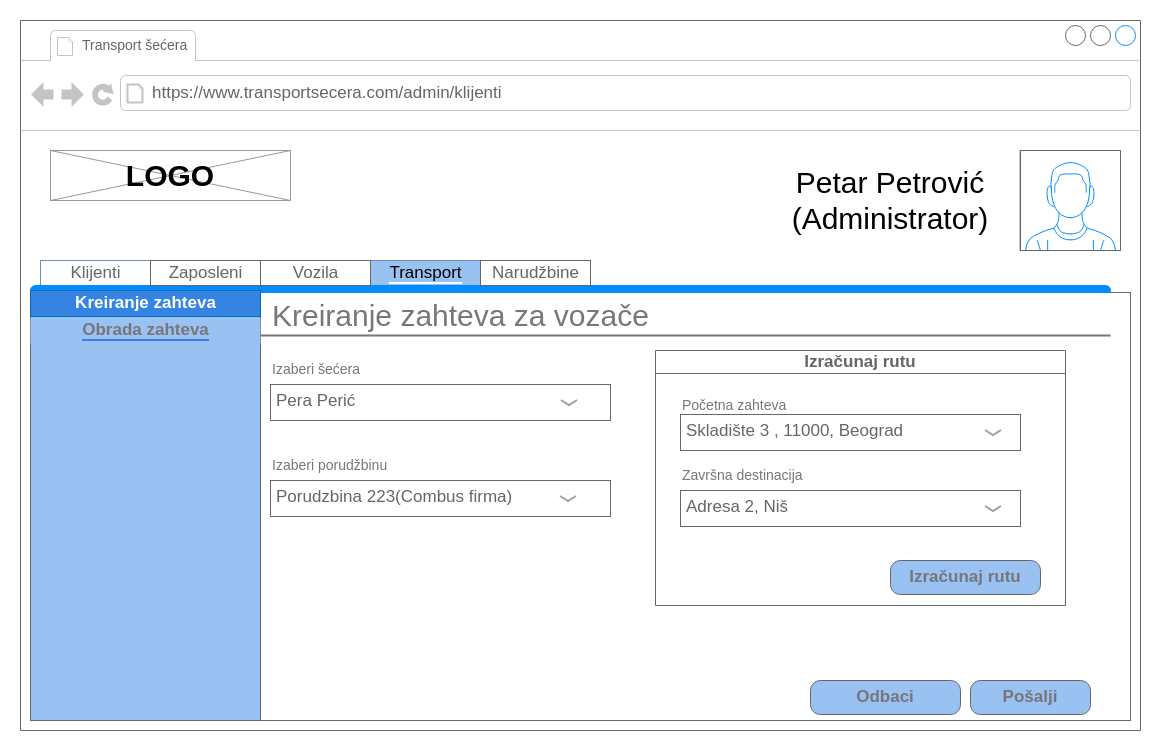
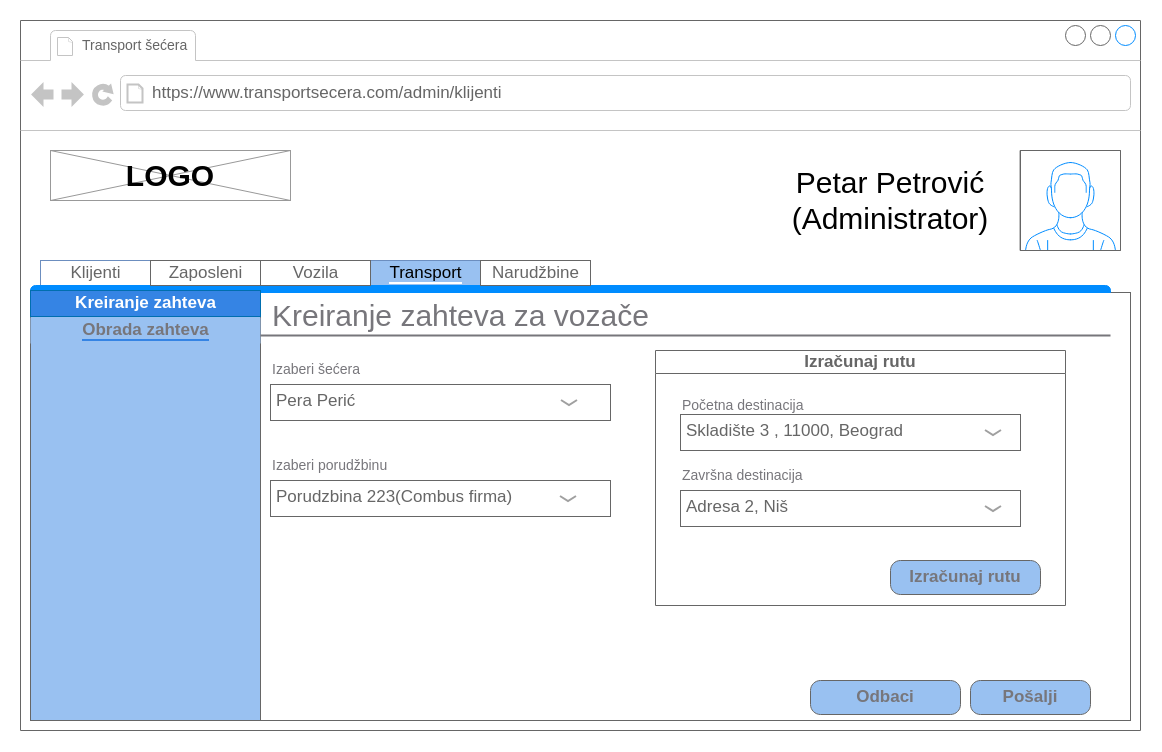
node "Početna zahteva": label "Početna zahteva" -> "Početna destinacija"
